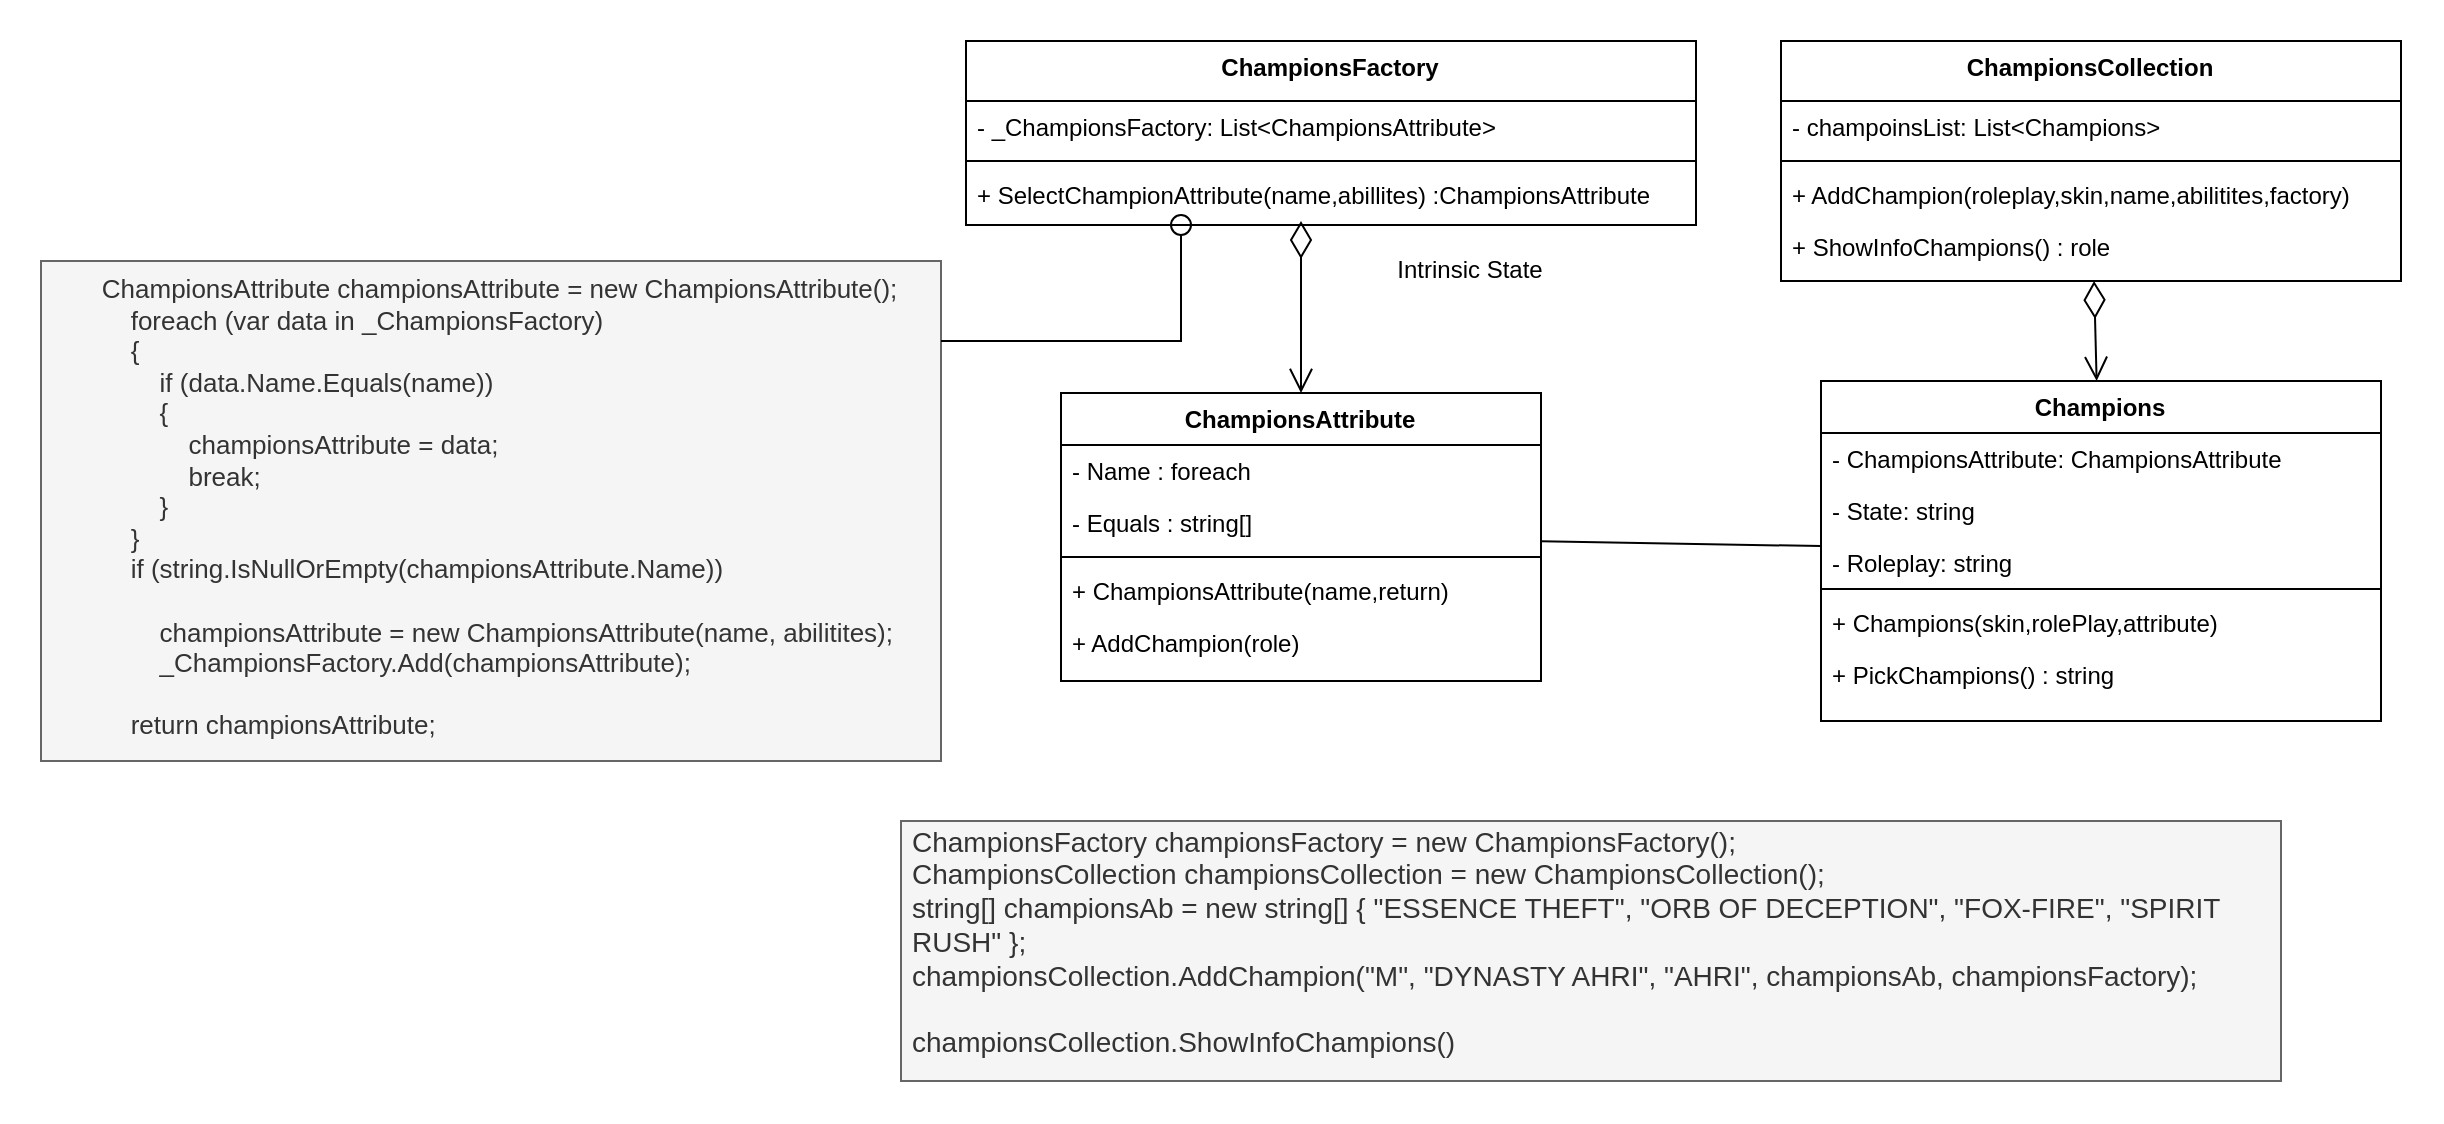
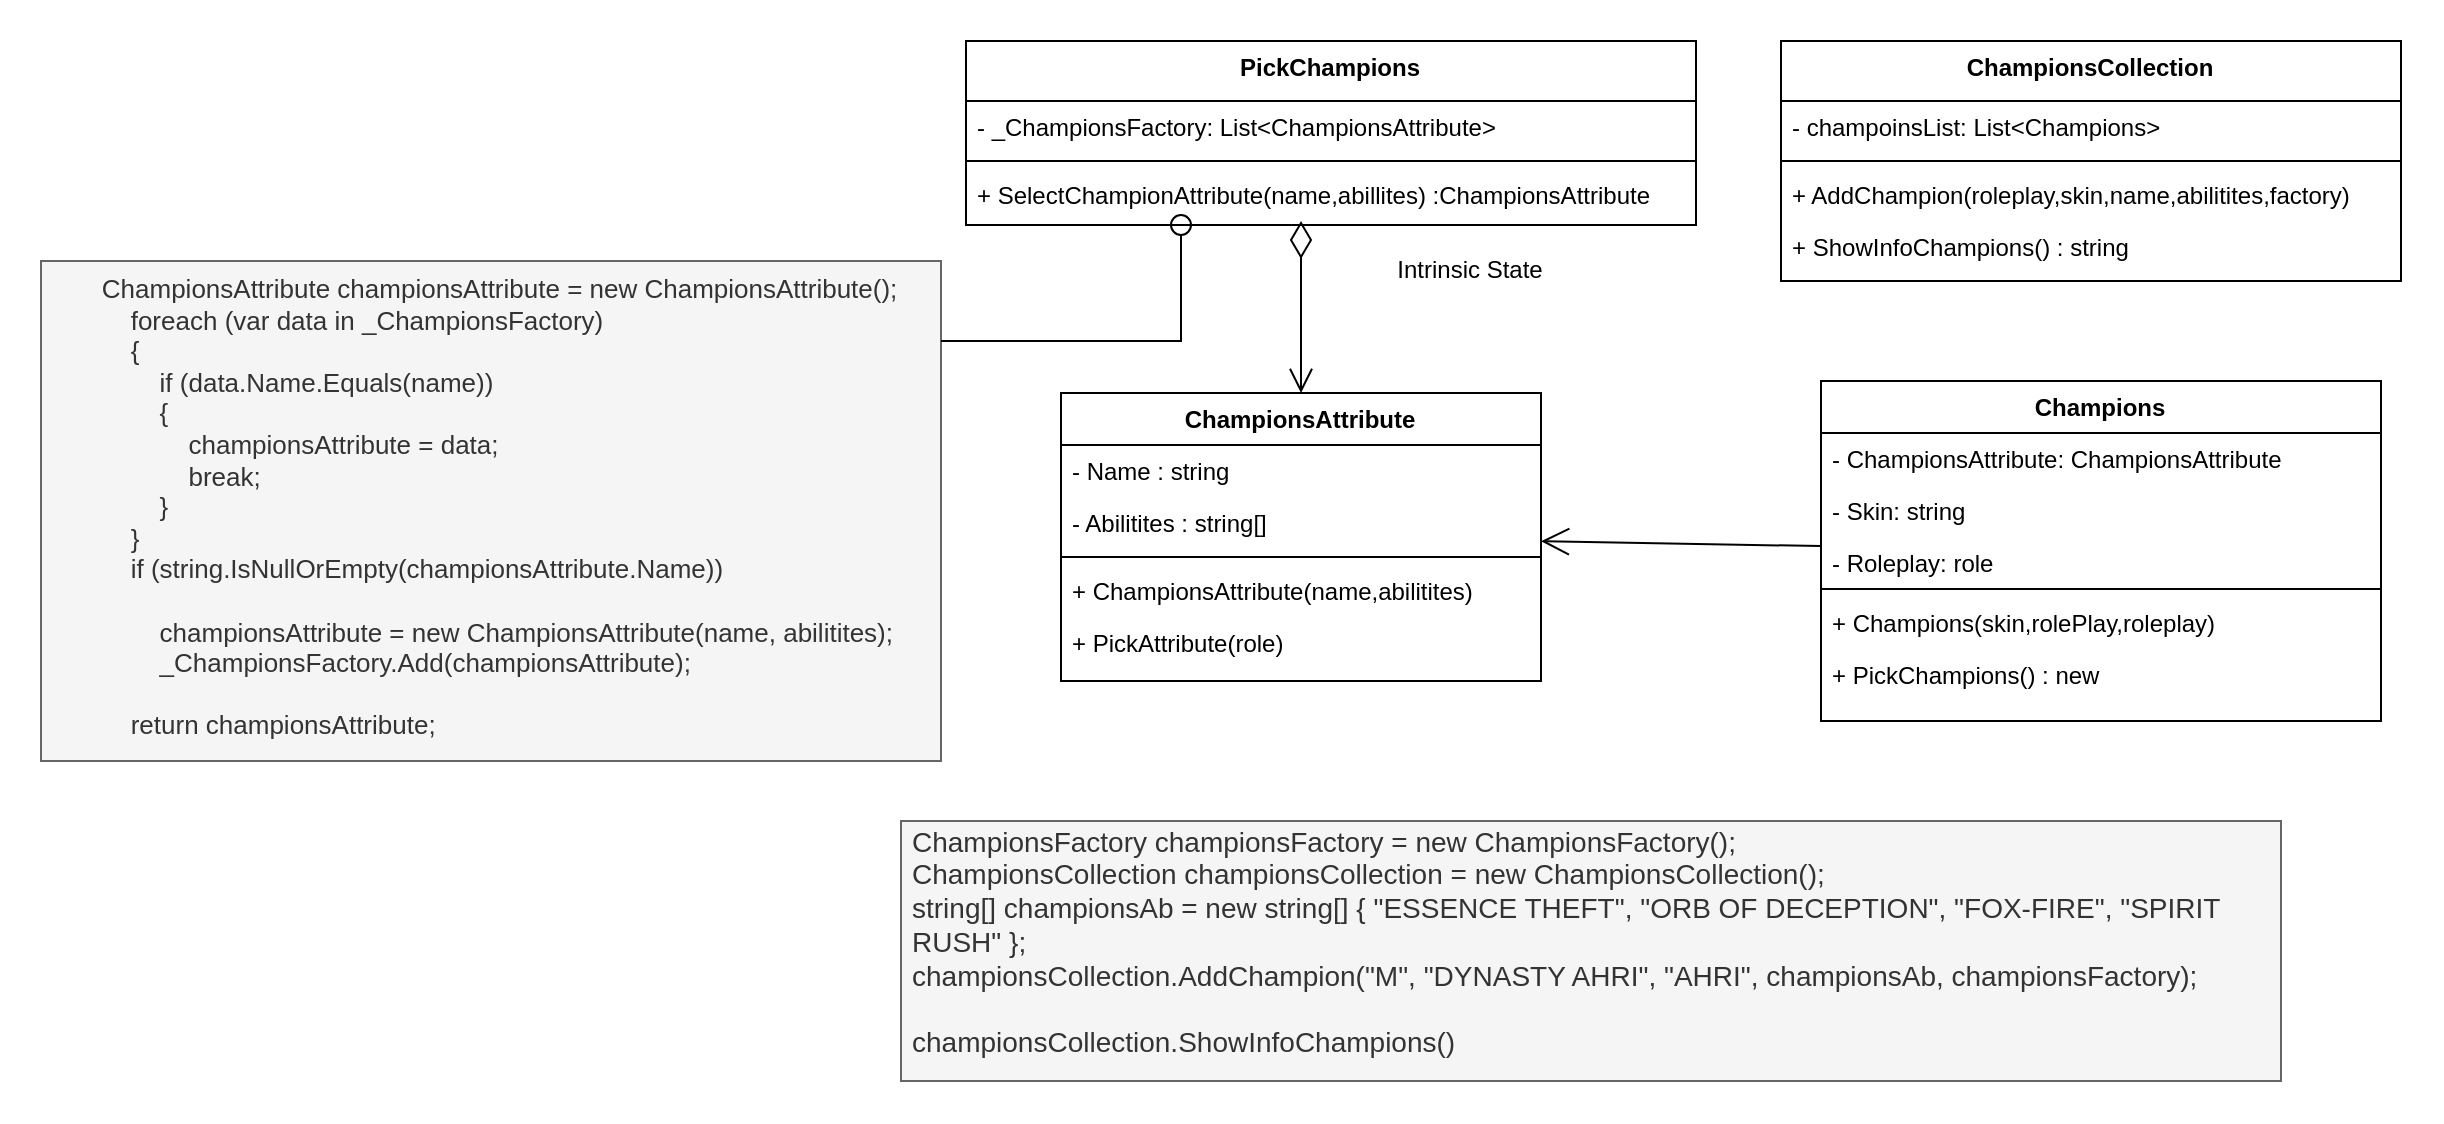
node "ChampionsFactory": label "ChampionsFactory" -> "PickChampions"
node "+ ShowInfoChampions() : role": label "+ ShowInfoChampions() : role" -> "+ ShowInfoChampions() : string"
edge "ChampionsCollection" -- "Champions": removed
node "- Name : foreach": label "- Name : foreach" -> "- Name : string"
node "- State: string": label "- State: string" -> "- Skin: string"
node "- Equals : string[]": label "- Equals : string[]" -> "- Abilitites : string[]"
edge "ChampionsAttribute" -- "Champions": arrowhead none -> open
node "- Roleplay: string": label "- Roleplay: string" -> "- Roleplay: role"
node "+ ChampionsAttribute(name,return)": label "+ ChampionsAttribute(name,return)" -> "+ ChampionsAttribute(name,abilitites)"
node "+ Champions(skin,rolePlay,attribute)": label "+ Champions(skin,rolePlay,attribute)" -> "+ Champions(skin,rolePlay,roleplay)"
node "+ AddChampion(role)": label "+ AddChampion(role)" -> "+ PickAttribute(role)"
node "+ PickChampions() : string": label "+ PickChampions() : string" -> "+ PickChampions() : new"
